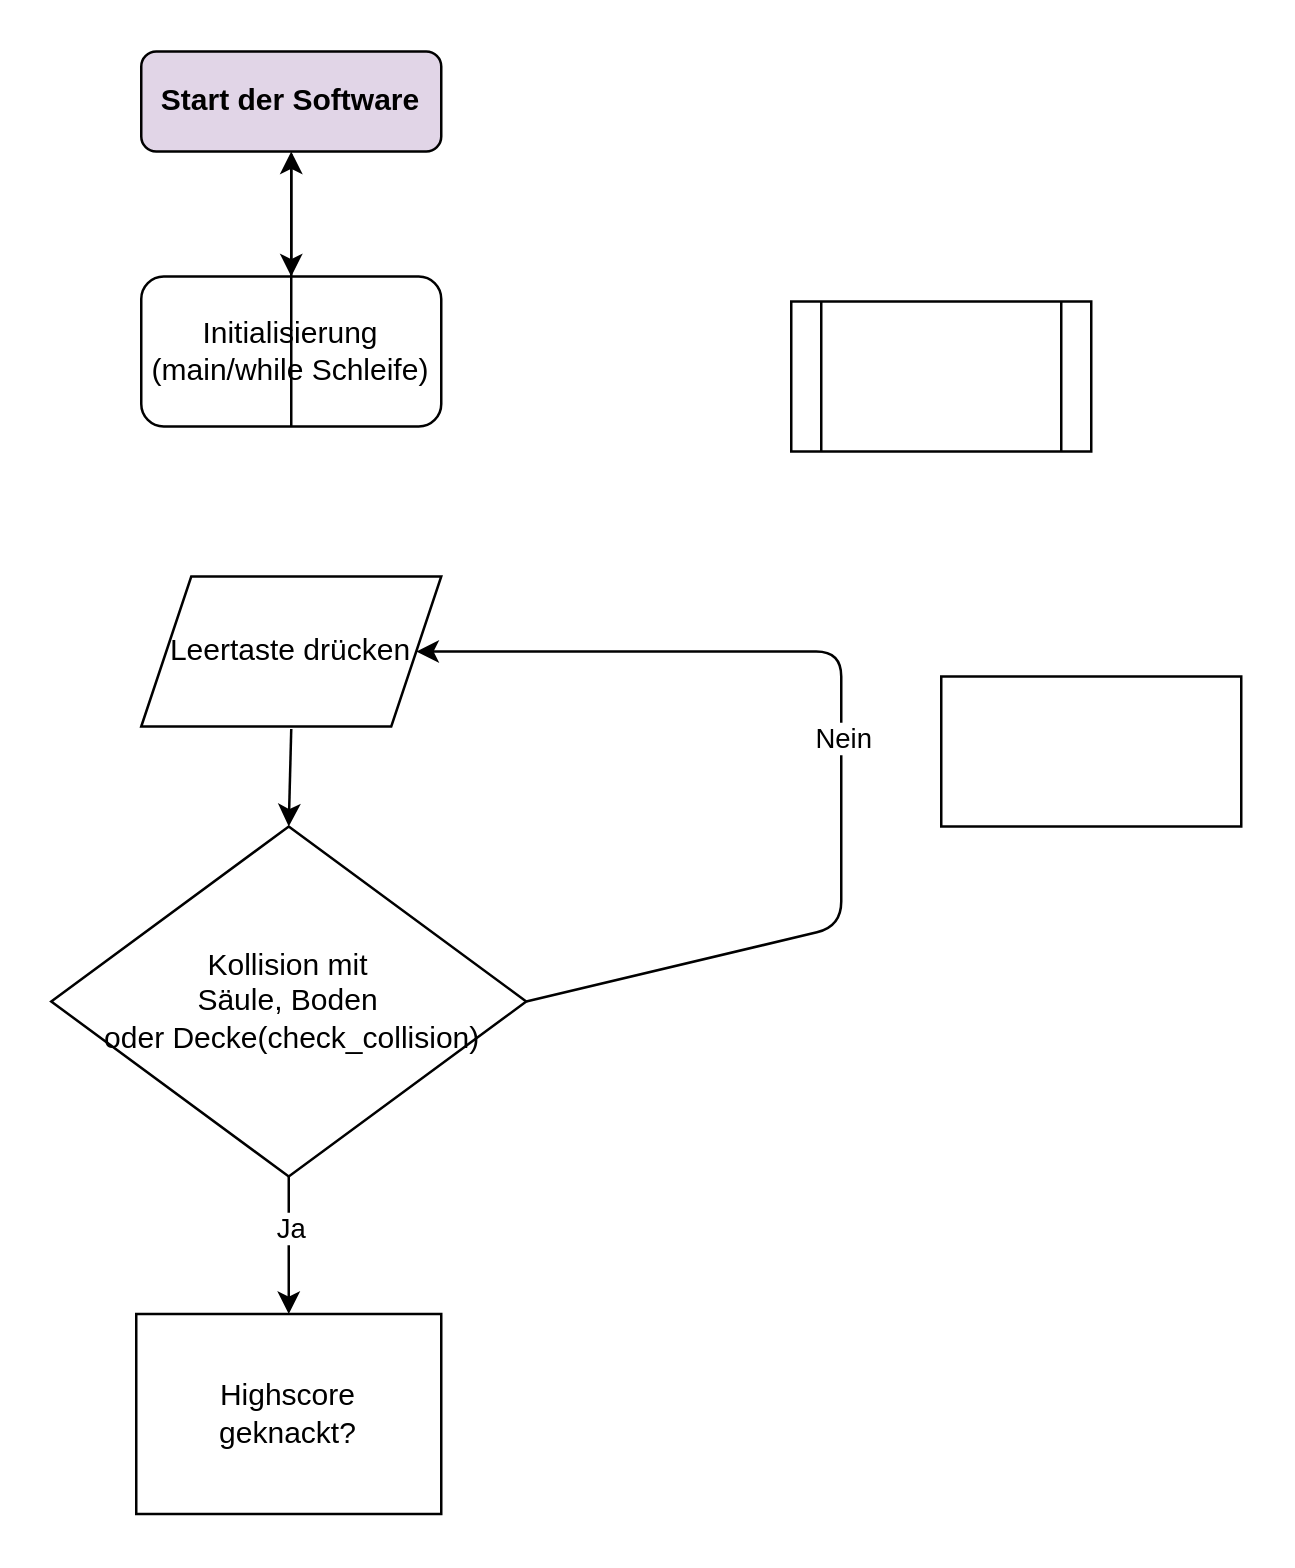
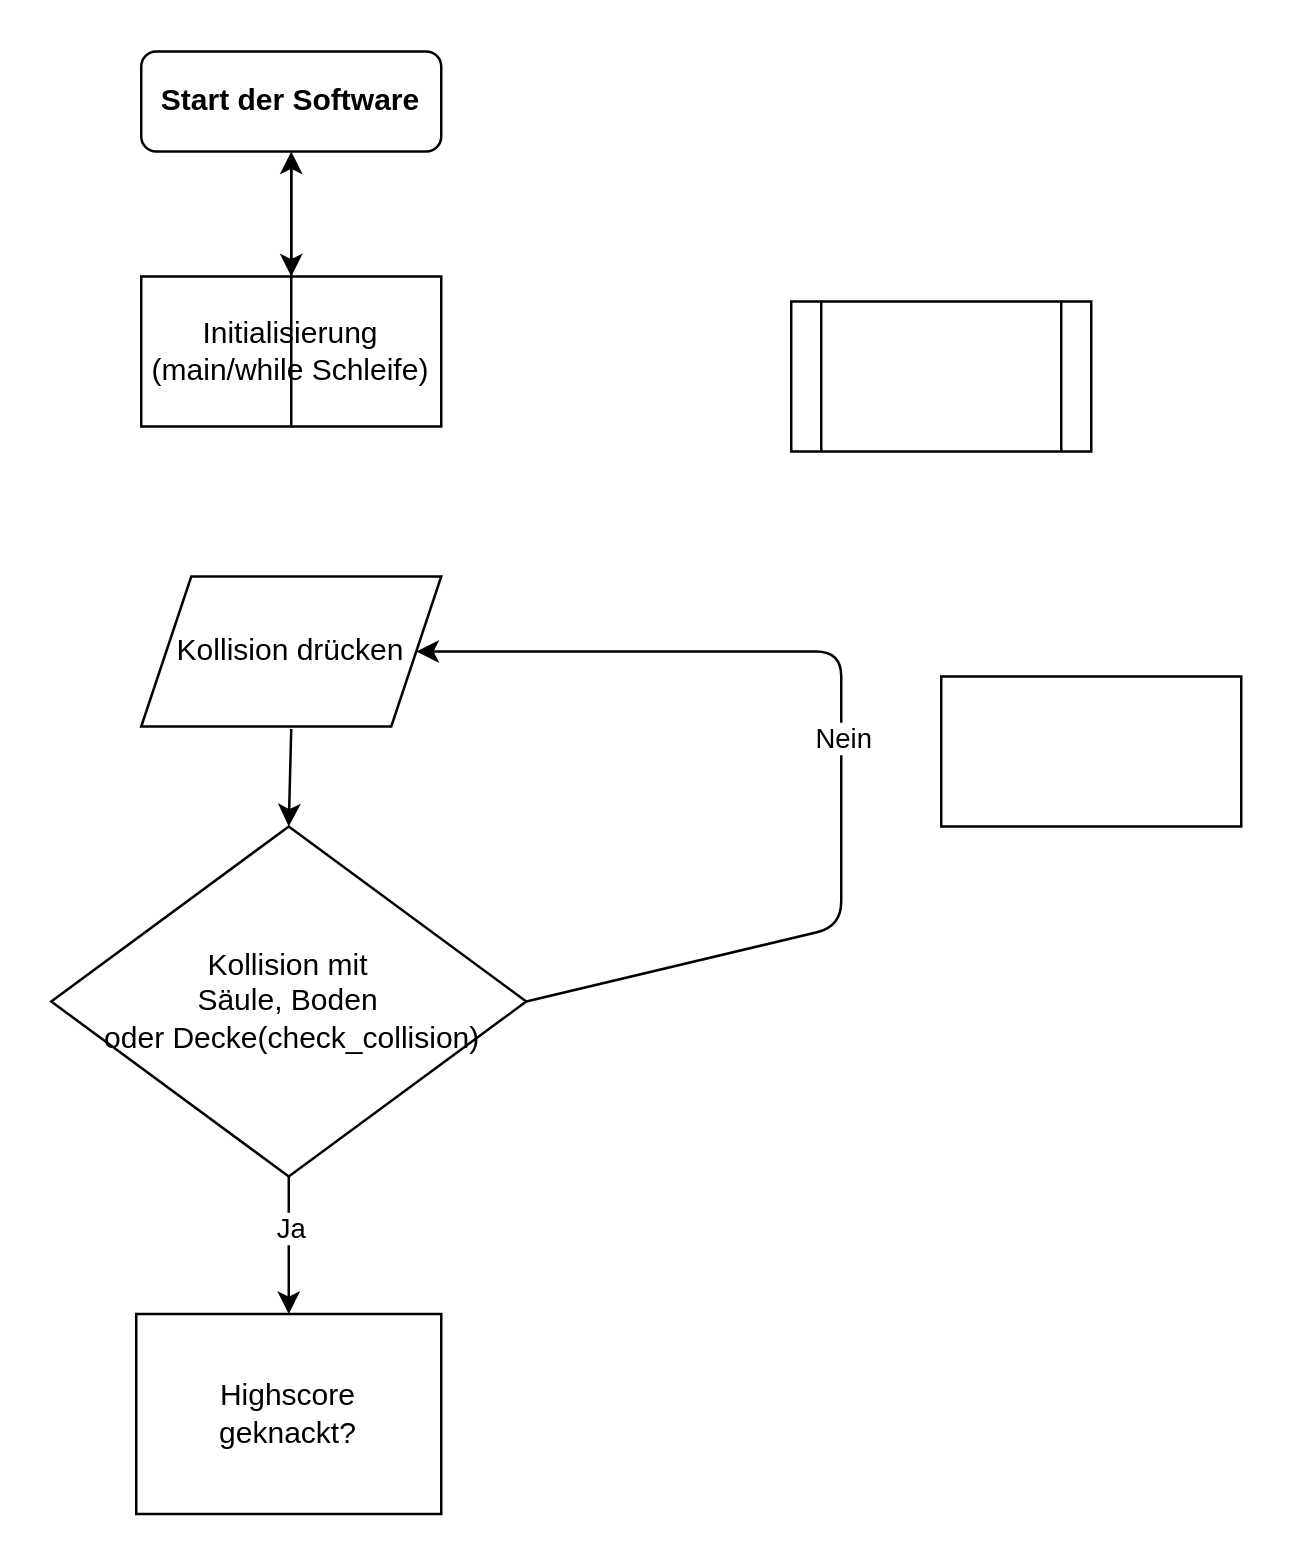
node "Start der Software": fillcolor #e1d5e7 -> #ffffff
node "Initialisierung (main/while Schleife)": shape rounded rectangle -> rectangle
node "Leertaste drücken": label "Leertaste drücken" -> "Kollision drücken"
